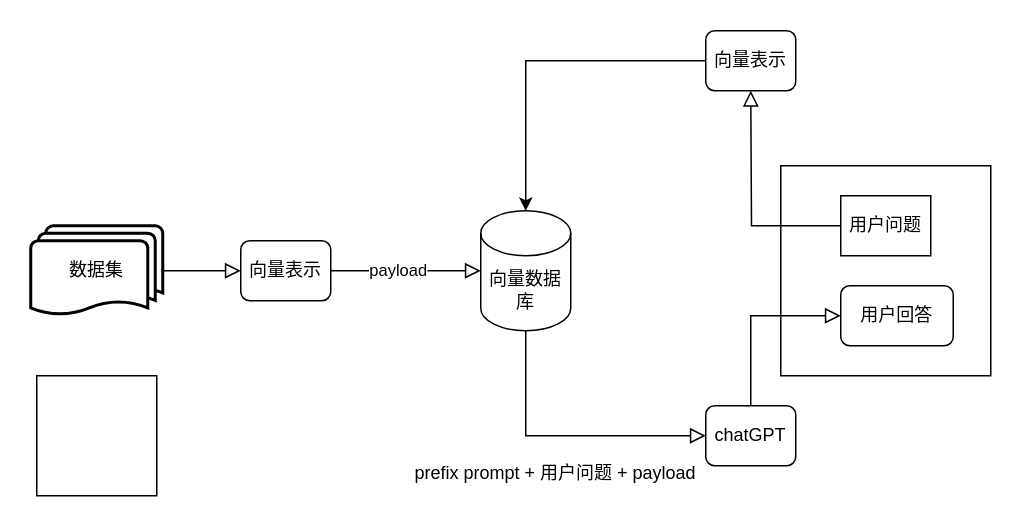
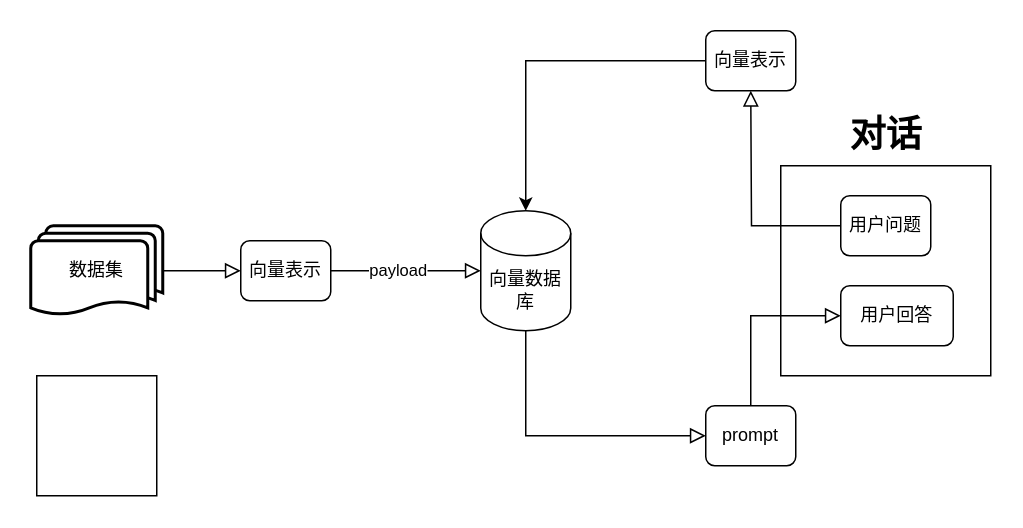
node "对话": added
node "用户问题": shape rectangle -> rounded rectangle
node "chatGPT": label "chatGPT" -> "prompt"
node "prefix prompt + 用户问题 + payload": removed
